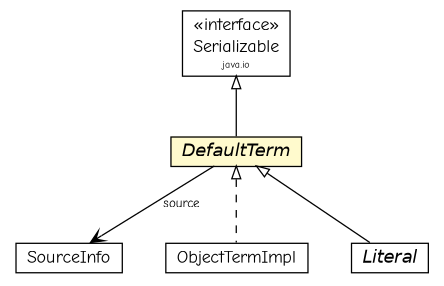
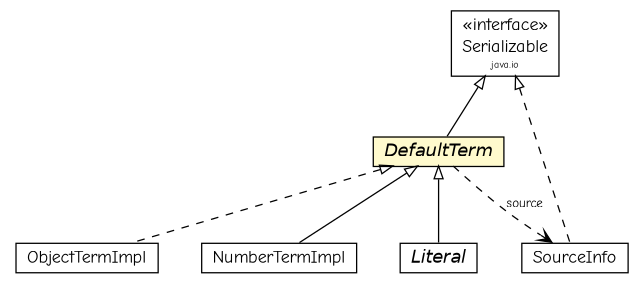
edge "SourceInfo" -> "Serializable": added
edge "DefaultTerm" -> "SourceInfo": style solid -> dashed
node "NumberTermImpl": added
